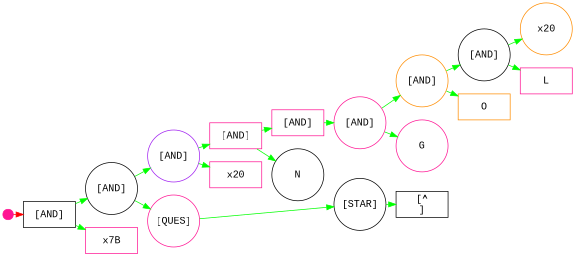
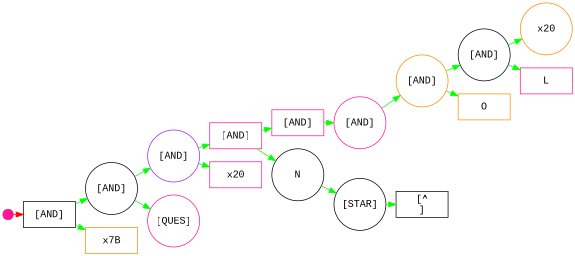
node "G": removed
edge "[QUES]" -> "[STAR]": now "N" -> "[STAR]"
node "x7B": color deeppink -> darkorange
